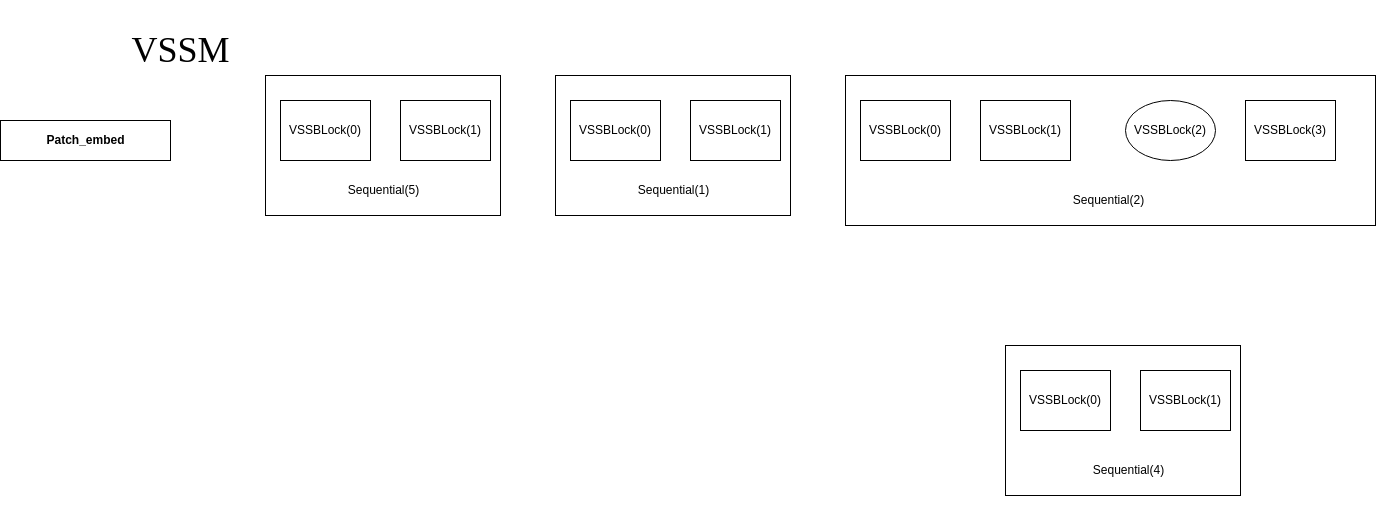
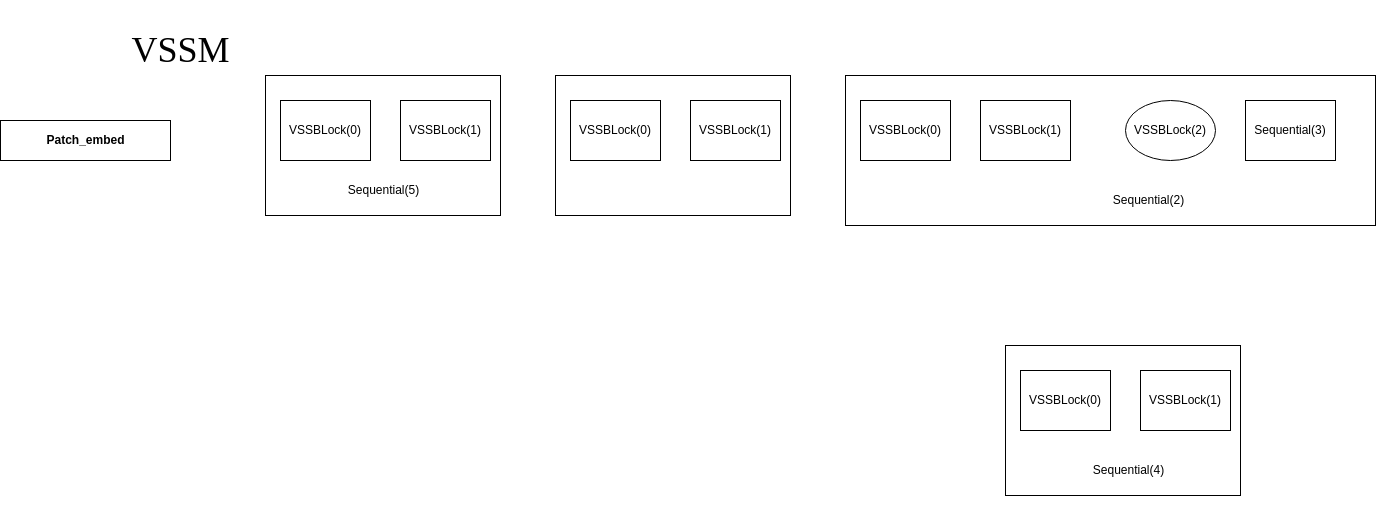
node "VSSBLock(3)": label "VSSBLock(3)" -> "Sequential(3)"
node "Sequential(1)": removed
node "Sequential(2)": moved (1108, 201) -> (1148, 201)
